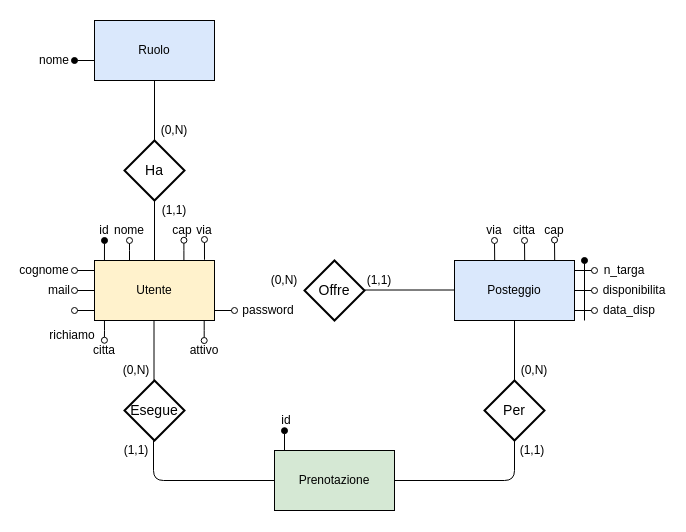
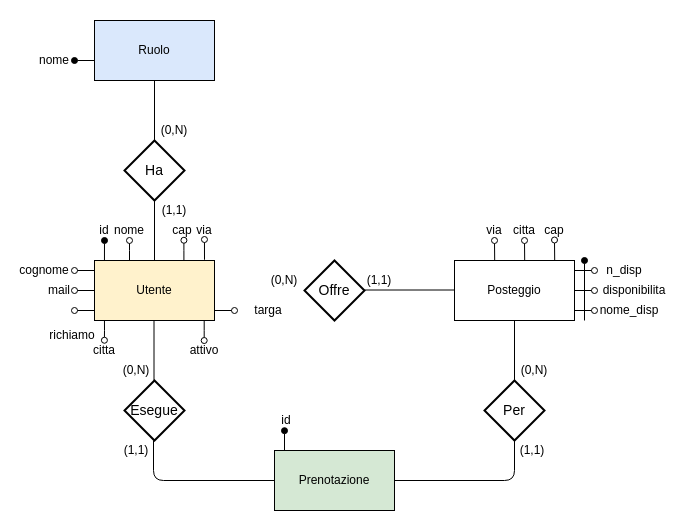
node "n_targa": label "n_targa" -> "n_disp"
node "Posteggio": fillcolor #dae8fc -> #ffffff
node "password": label "password" -> "targa"
node "data_disp": label "data_disp" -> "nome_disp"
